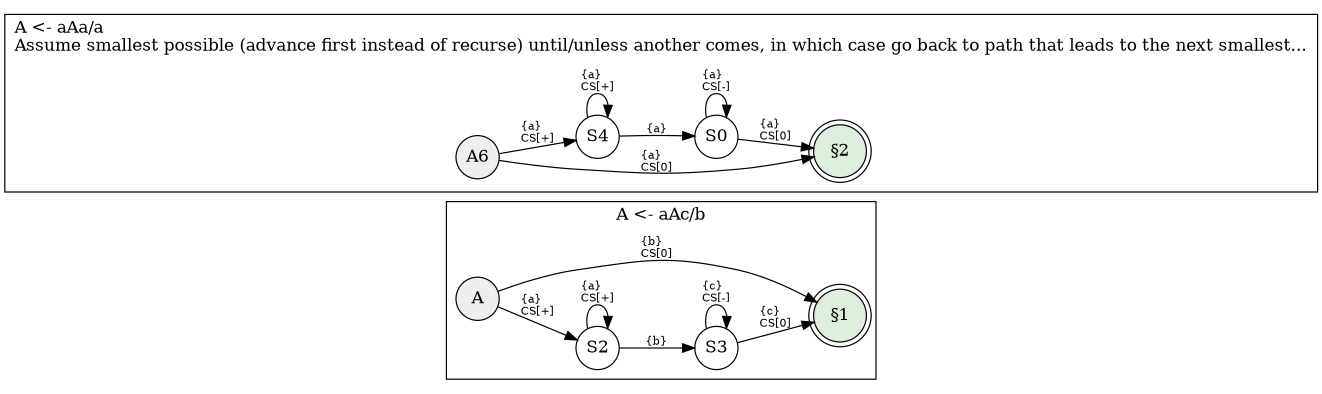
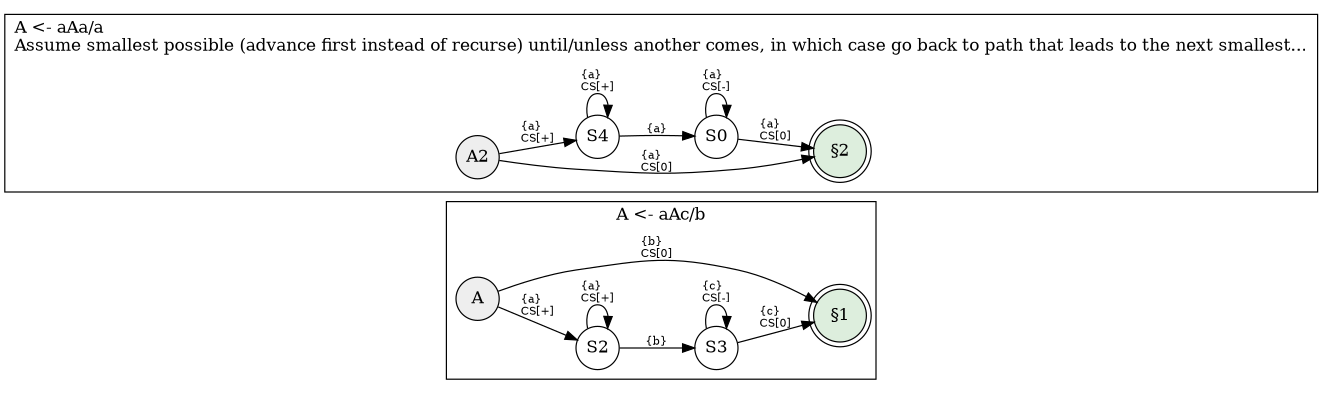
node "A6": label "A6" -> "A2"
